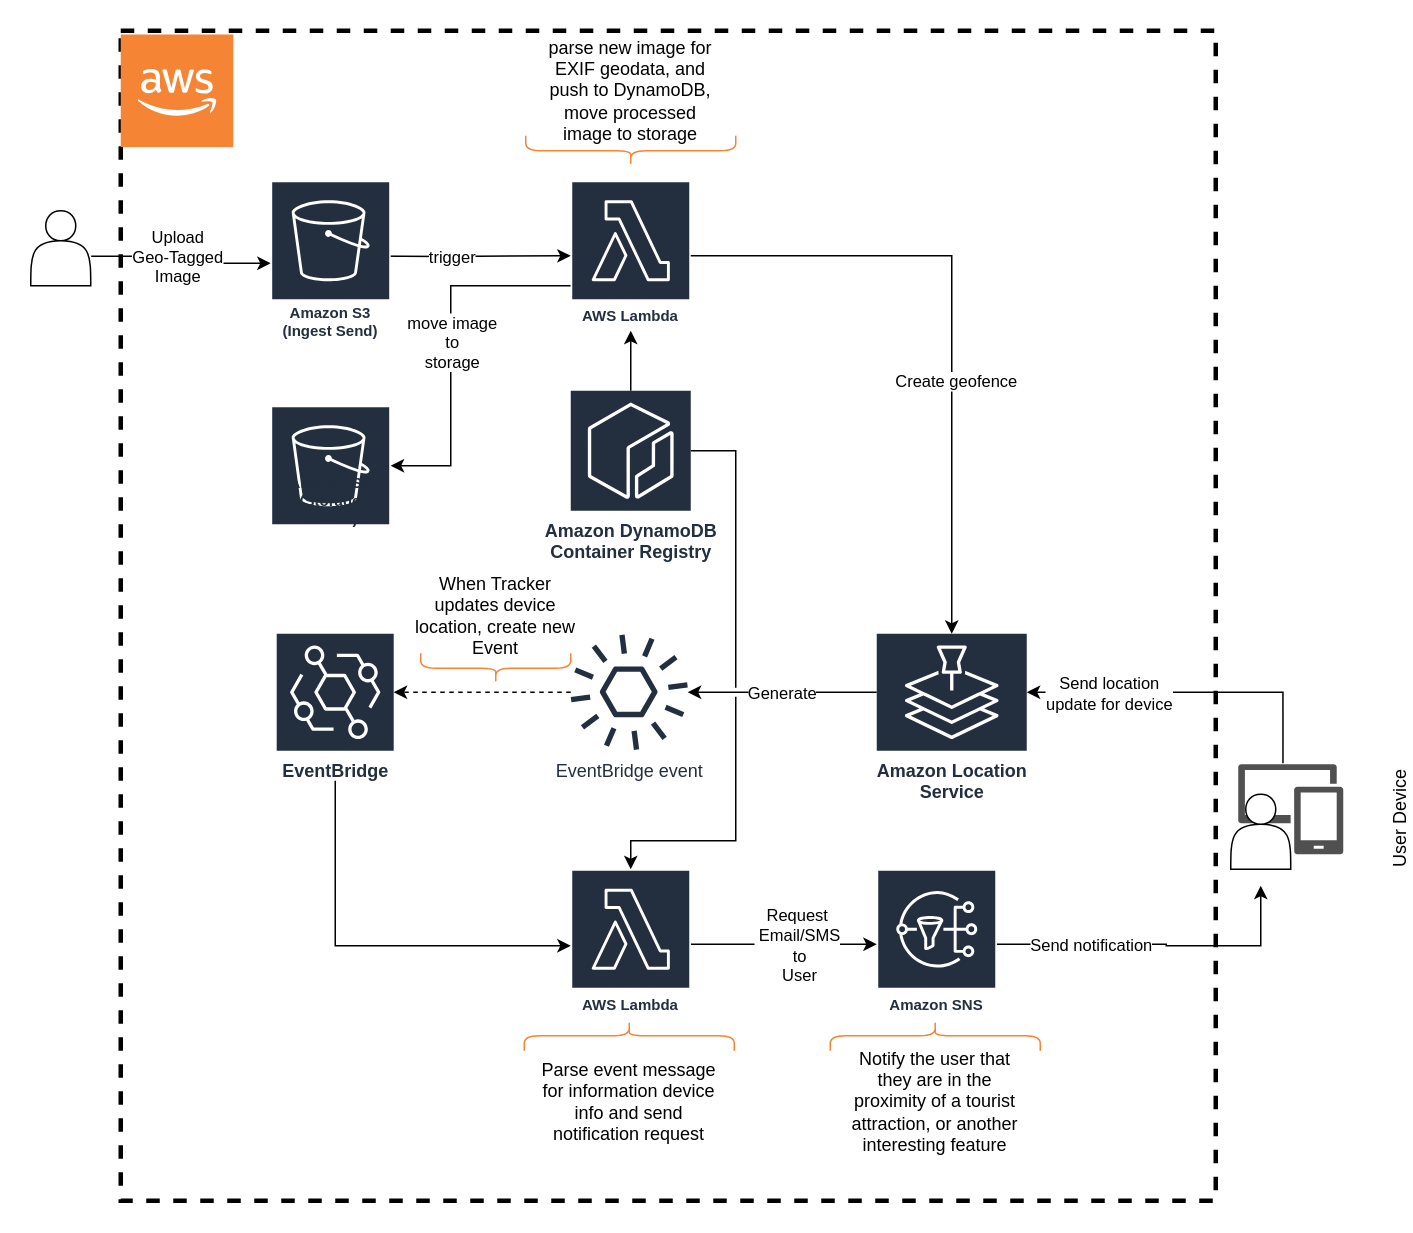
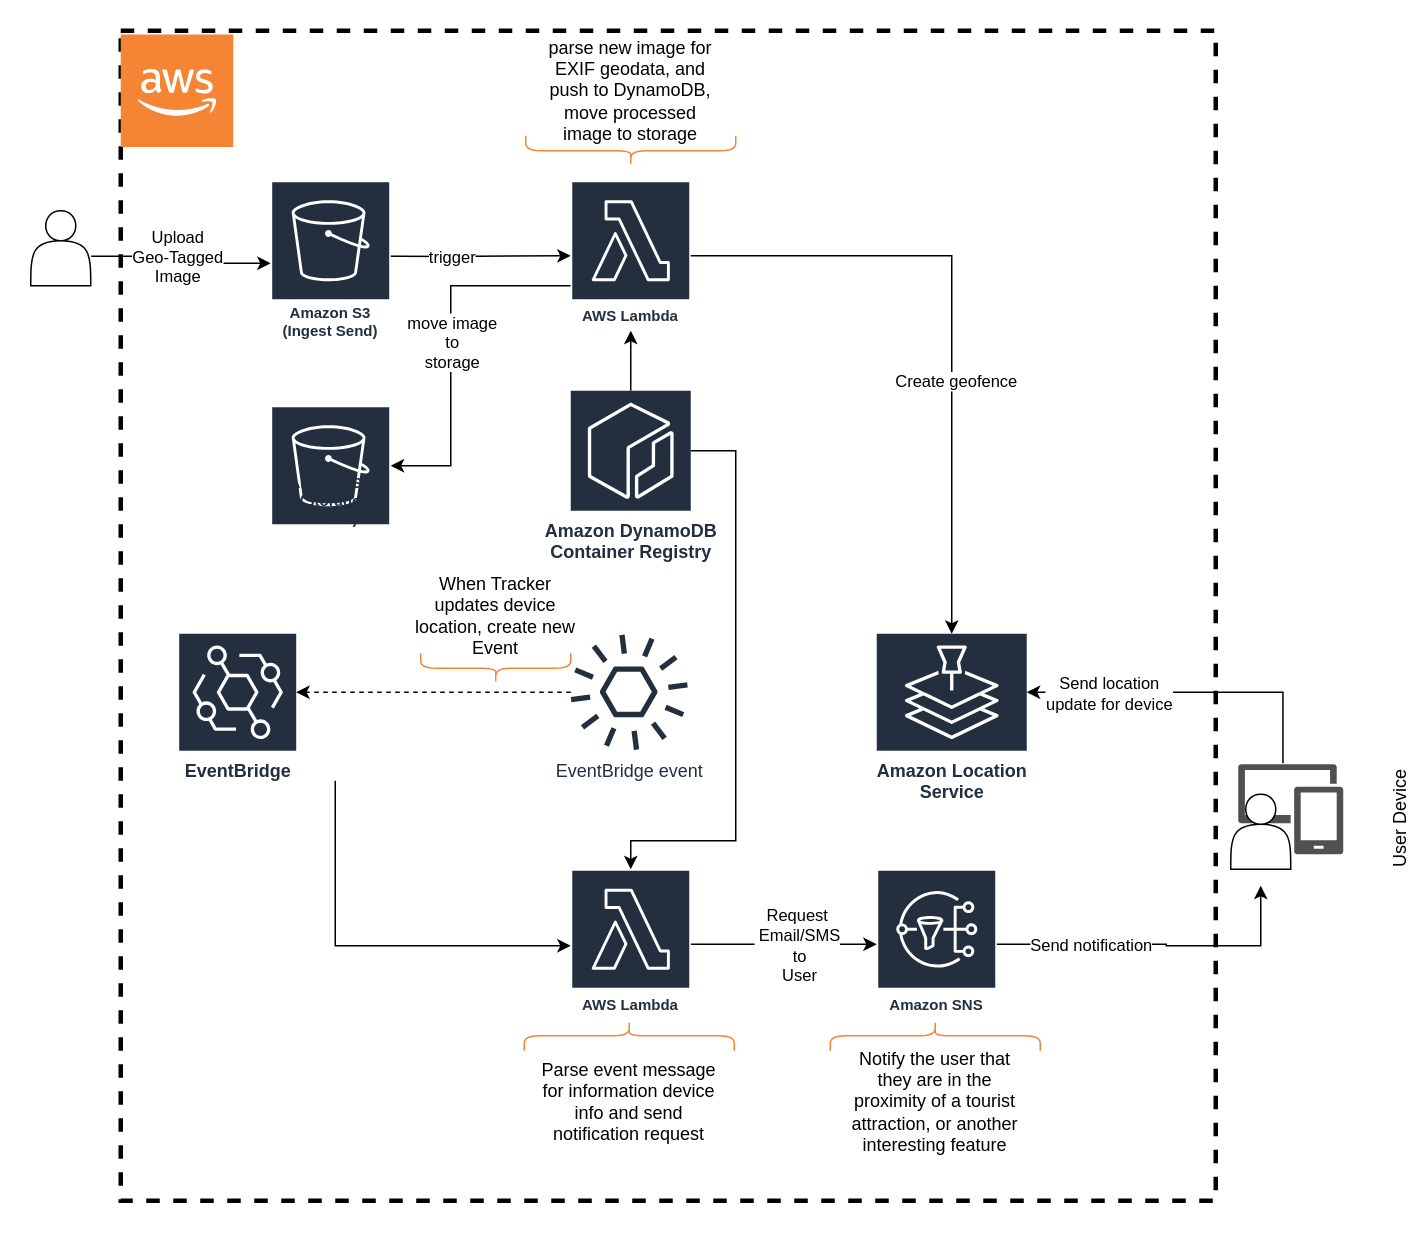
node "EventBridge": moved (335, 692) -> (238, 692)
edge "Amazon Location Service" -> "EventBridge event": removed, label "Generate"
